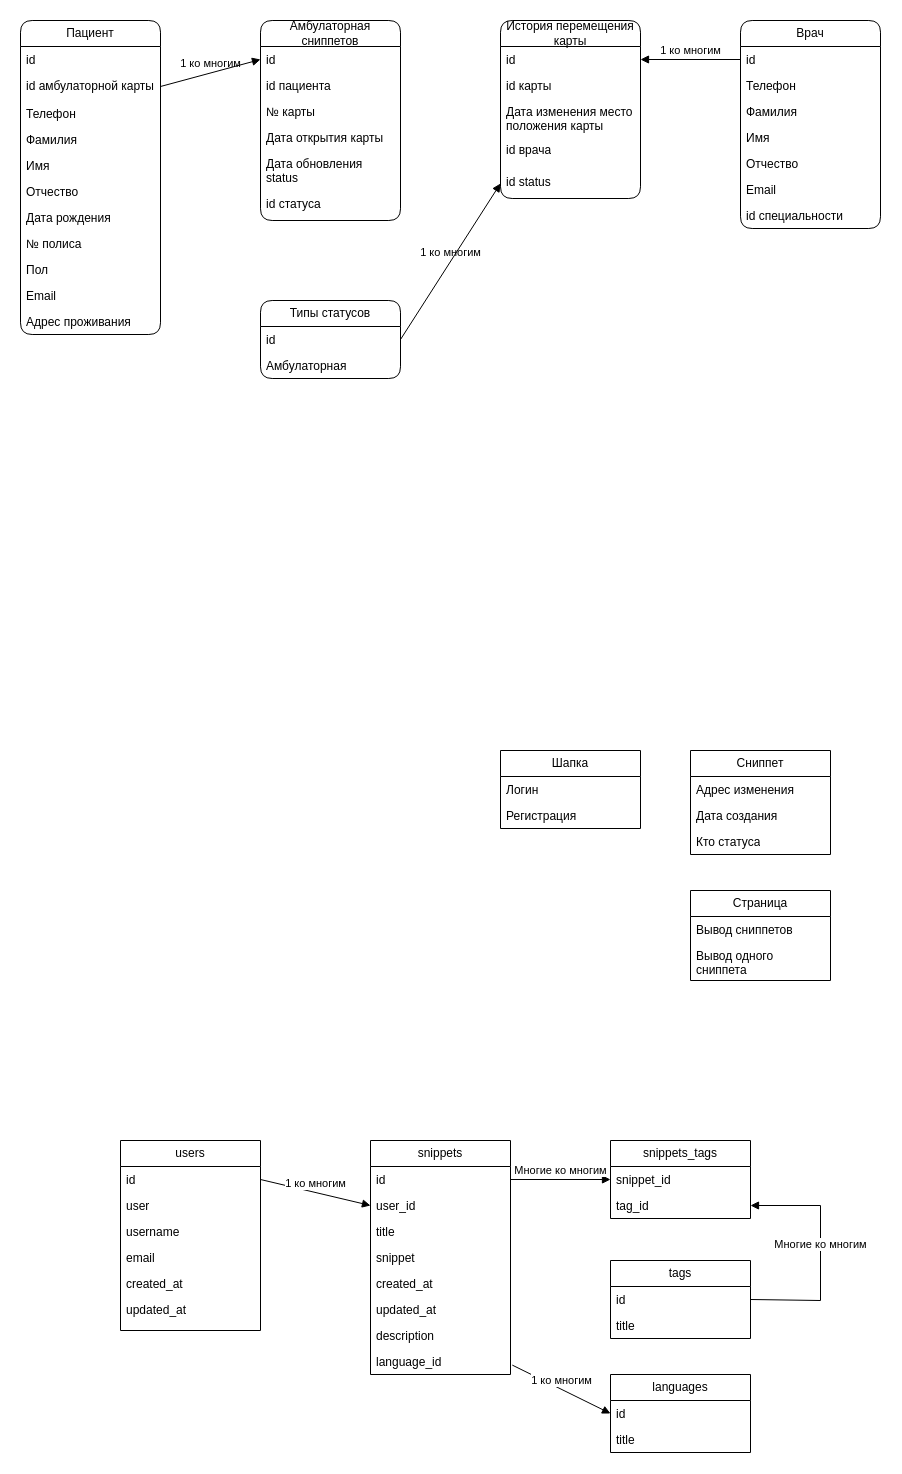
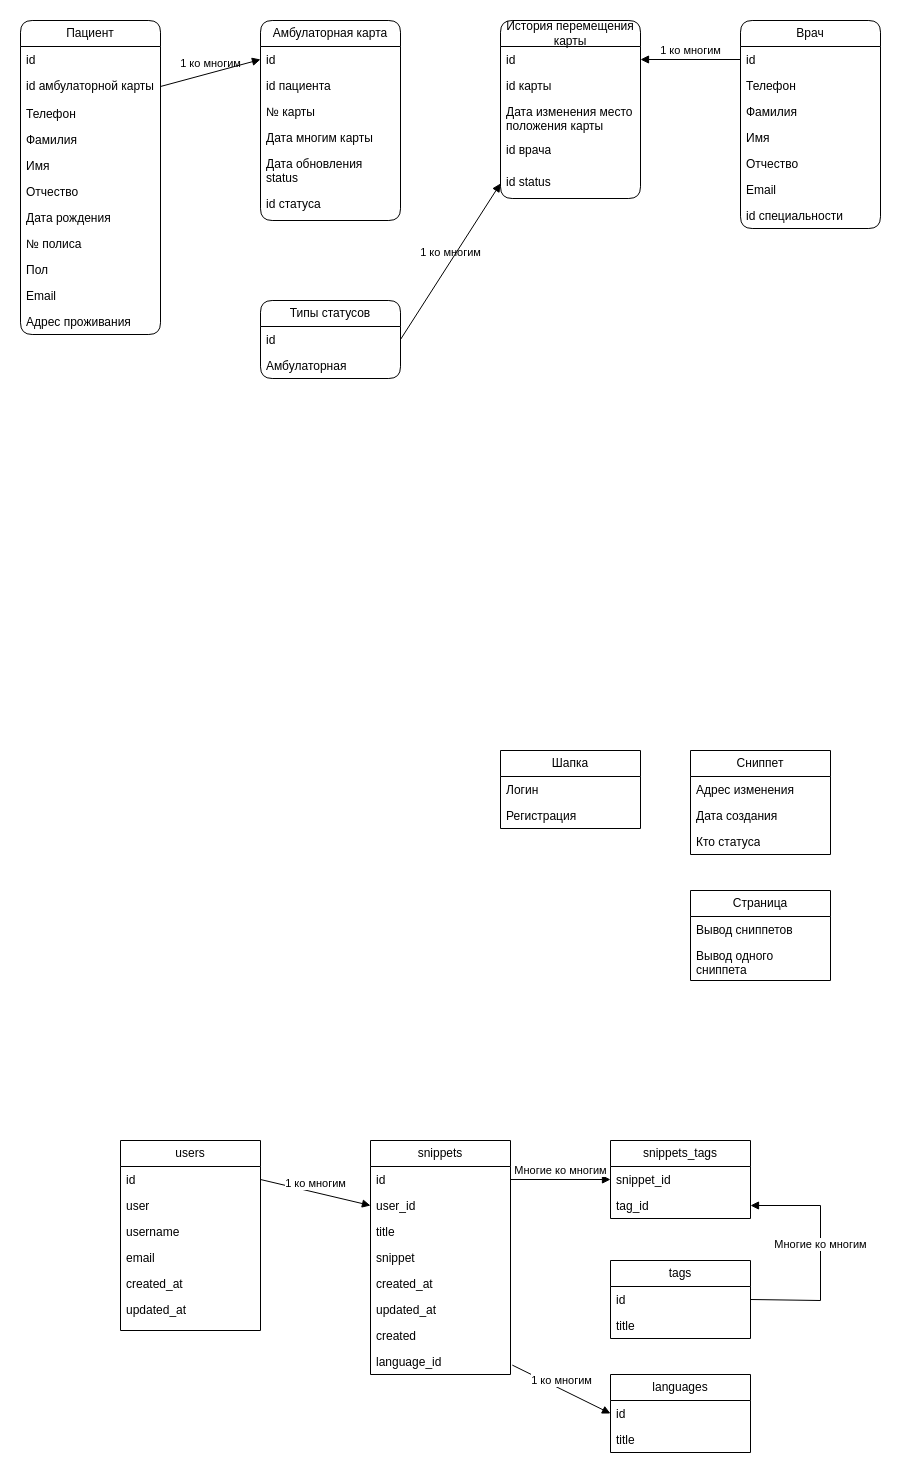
node "Амбулаторная сниппетов": label "Амбулаторная сниппетов" -> "Амбулаторная карта"
node "Дата открытия карты": label "Дата открытия карты" -> "Дата многим карты"
node "description": label "description" -> "created"
